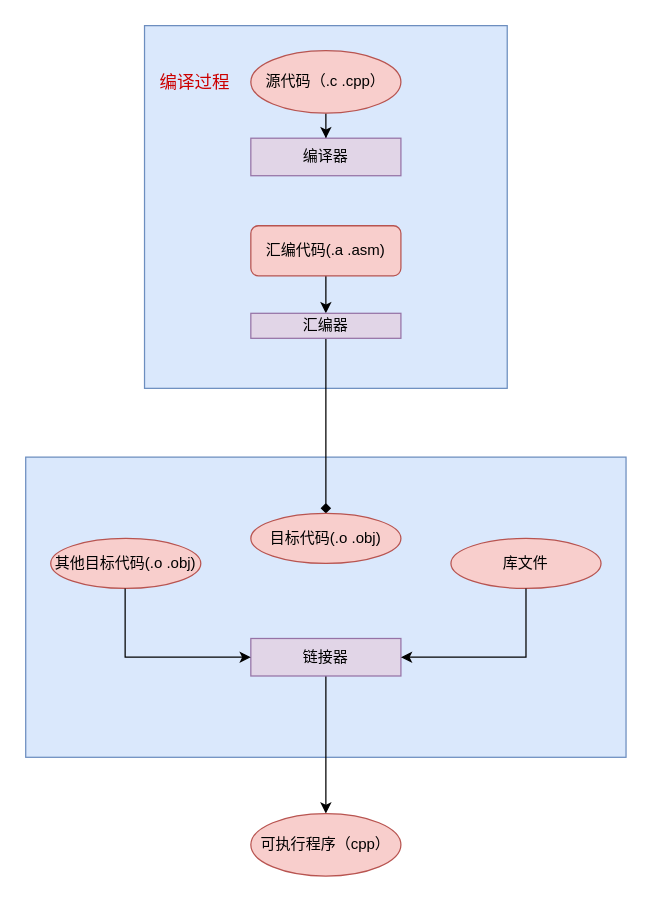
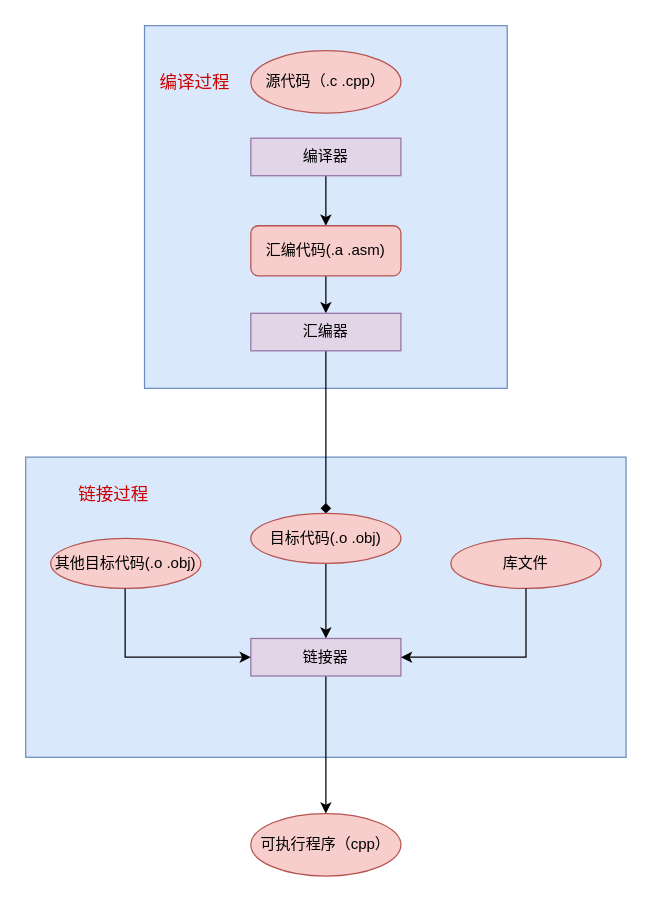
edge "源代码（.c .cpp）" -> "编译器": removed
edge "编译器" -> "汇编代码(.a .asm)": added
node "汇编器": size 150x25 -> 150x38
node "链接过程": added
edge "目标代码(.o .obj)" -> "链接器": added
